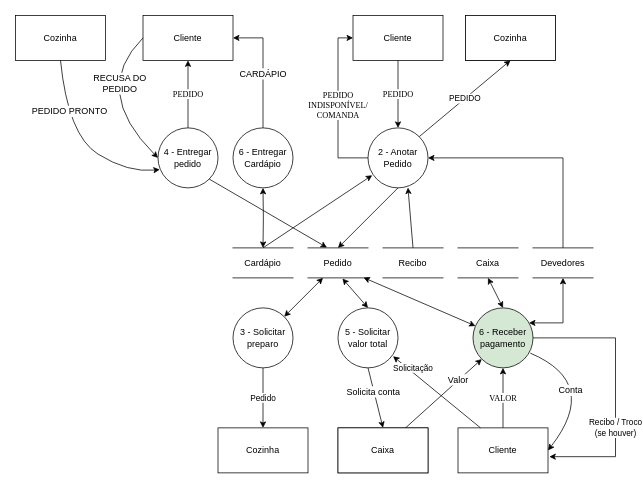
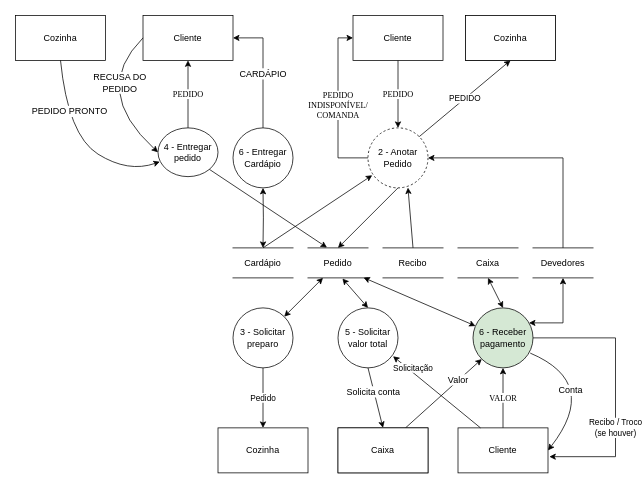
node "4 - Entregar pedido": size 60x60 -> 60x49
node "2 - Anotar Pedido": style solid -> dashed
